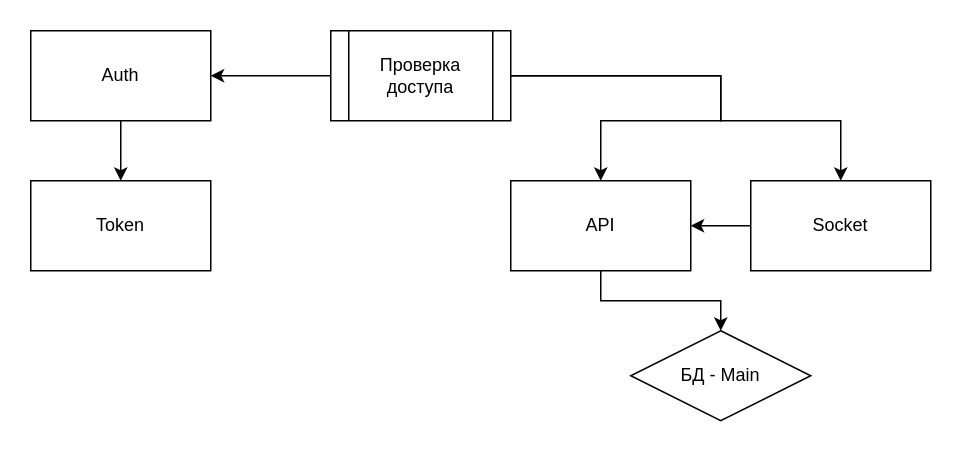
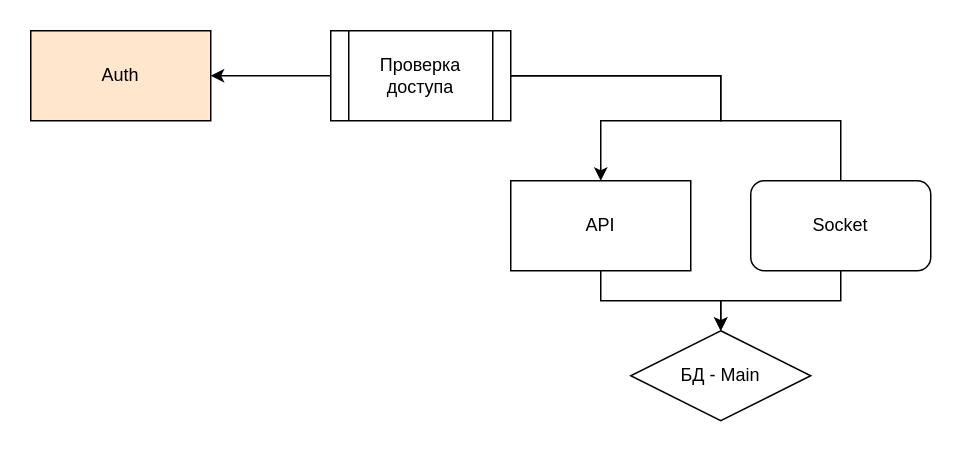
node "Auth": fillcolor #ffffff -> #ffe6cc
edge "Auth" -> "Token": removed
edge "Проверка доступа" -> "Socket": arrowhead classic -> none
node "Token": removed
edge "Socket" -> "API": now "Socket" -> "БД - Main"
node "Socket": shape rectangle -> rounded rectangle
